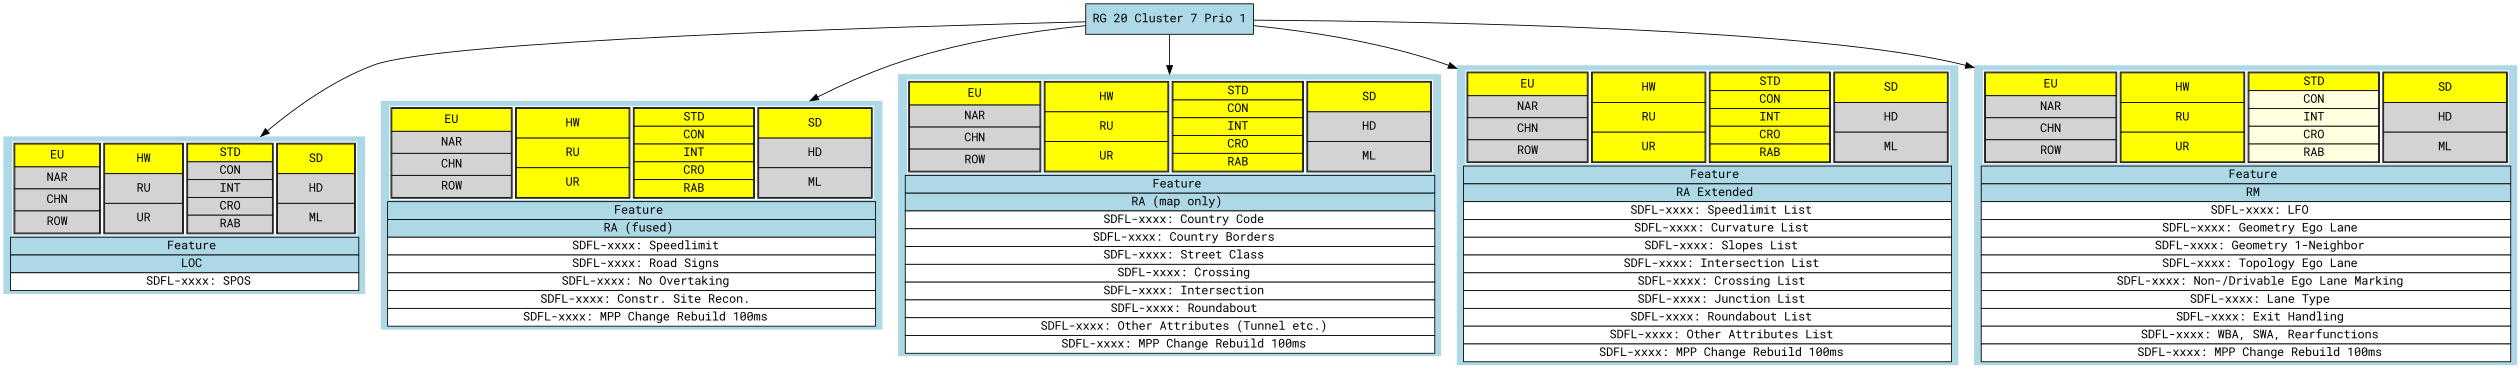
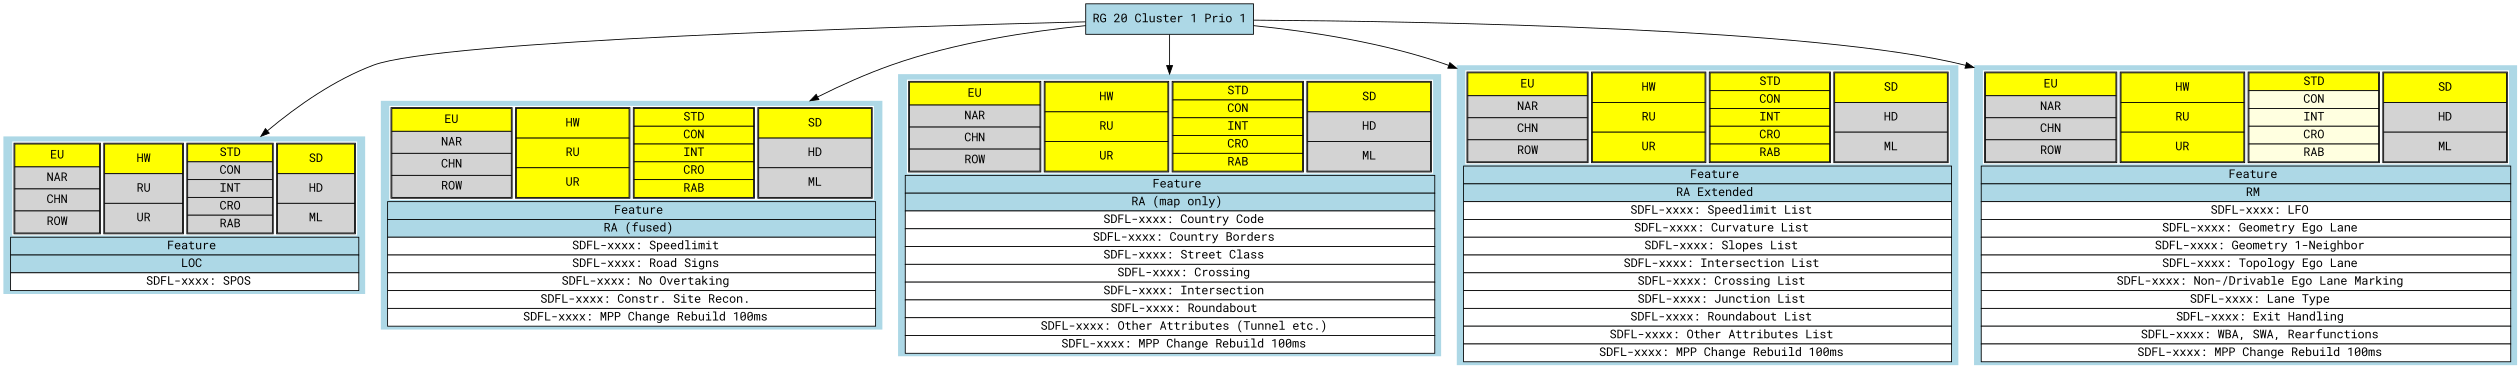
node "RG 20 Cluster 7 Prio 1": label "RG 20 Cluster 7 Prio 1" -> "RG 20 Cluster 1 Prio 1"
